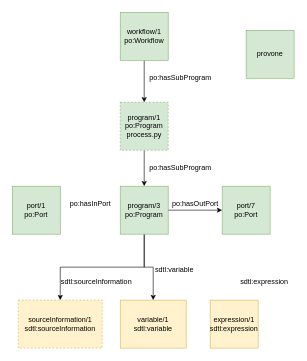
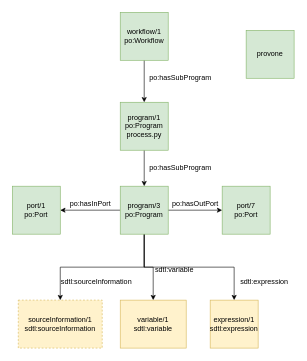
node "program/1 po:Program process.py": style dashed -> solid
edge "program/3 po:Program" -> "port/1 po:Port": added
edge "program/3 po:Program" -> "expression/1 sdtl:expression": added
